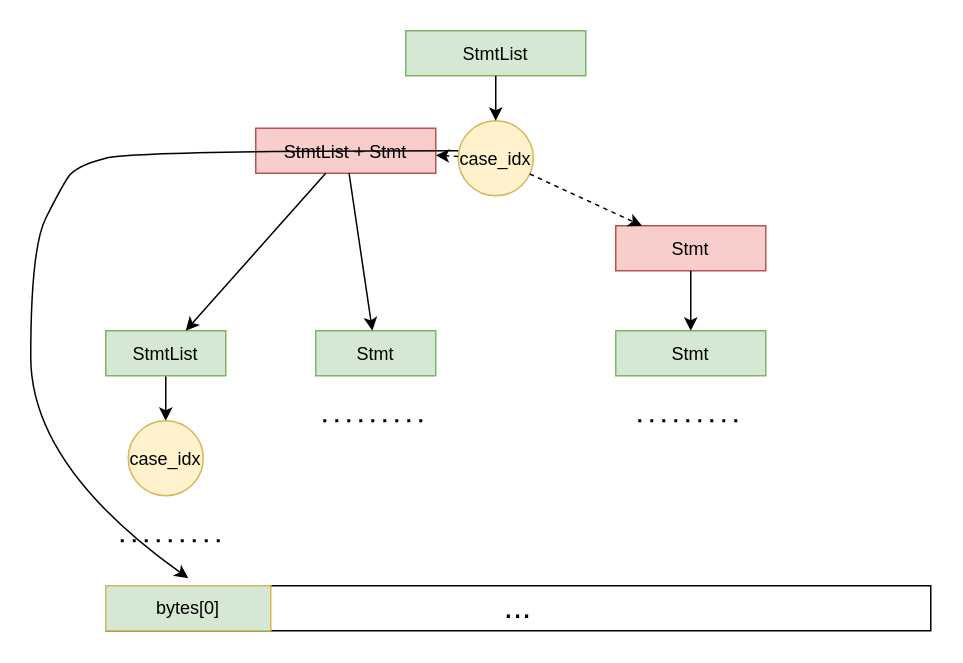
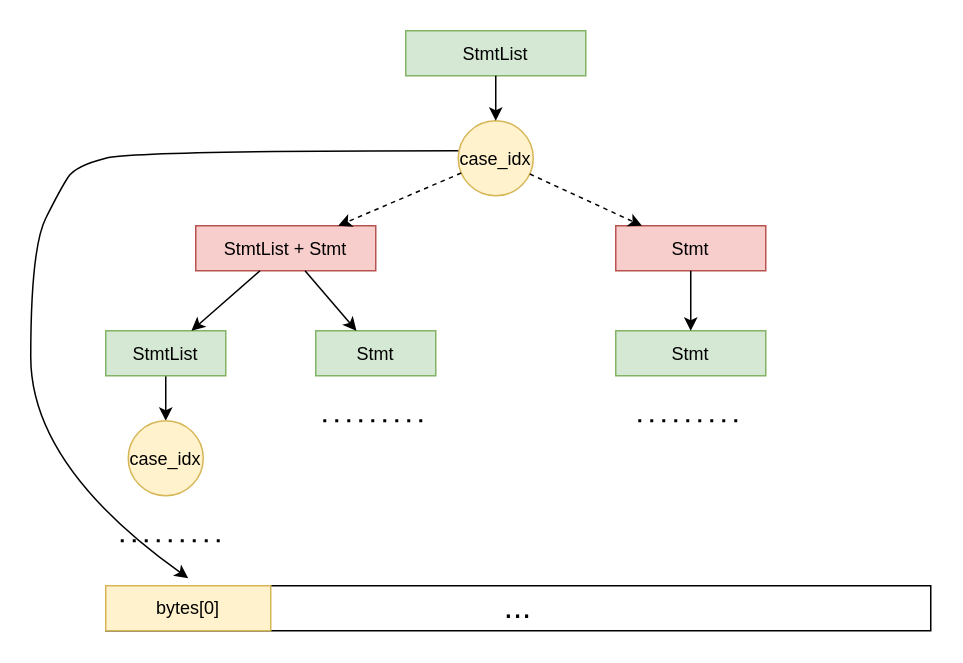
node "StmtList + Stmt": moved (346, 151) -> (286, 248)
node "bytes[0]": fillcolor #d5e8d4 -> #fff2cc
